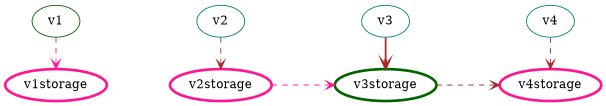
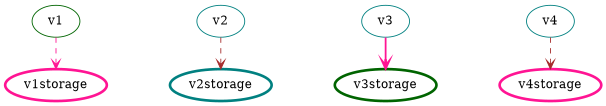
edge "v3" -- "v3storage": color brown -> deeppink
node "v2storage": color deeppink -> teal
edge "v2storage" -- "v3storage": removed
edge "v3storage" -- "v4storage": removed
